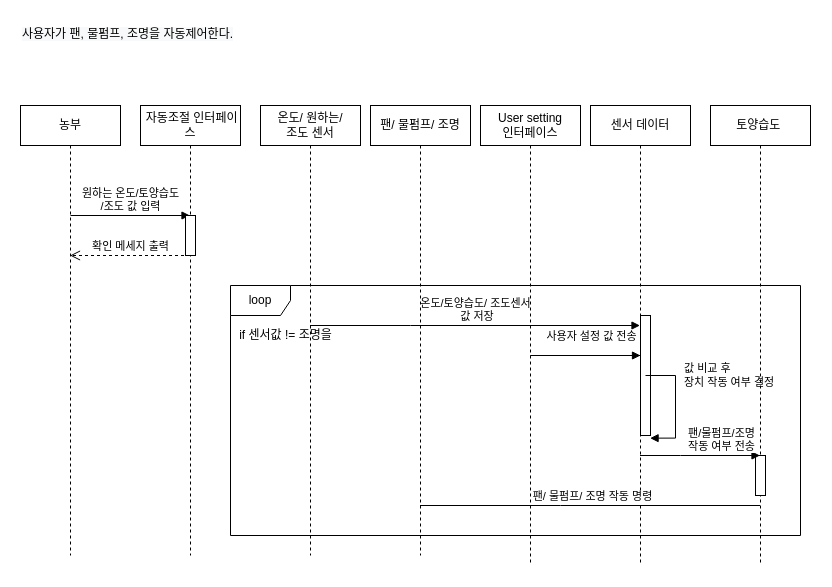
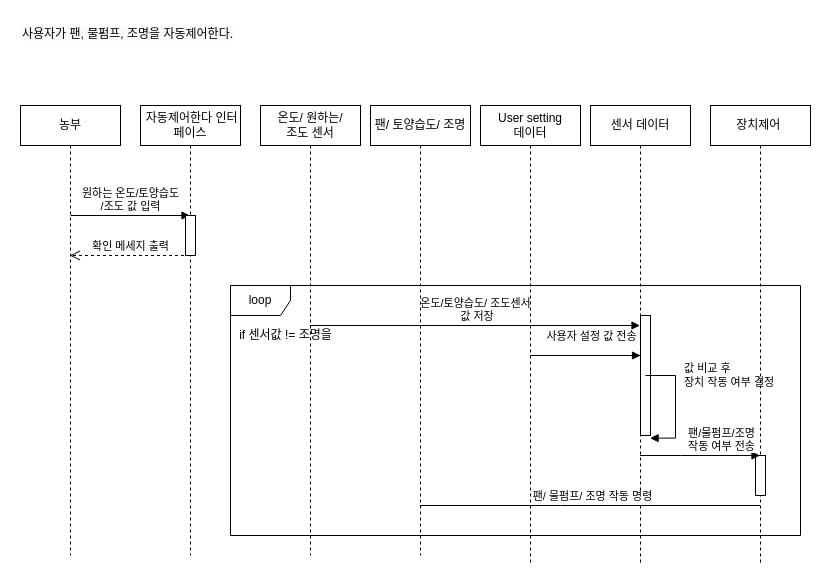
node "자동조절 인터페이스": label "자동조절 인터페이스" -> "자동제어한다 인터페이스"
node "팬/ 물펌프/ 조명": label "팬/ 물펌프/ 조명" -> "팬/ 토양습도/ 조명"
node "User setting 인터페이스": label "User setting 인터페이스" -> "User setting 데이터"
node "토양습도": label "토양습도" -> "장치제어"
